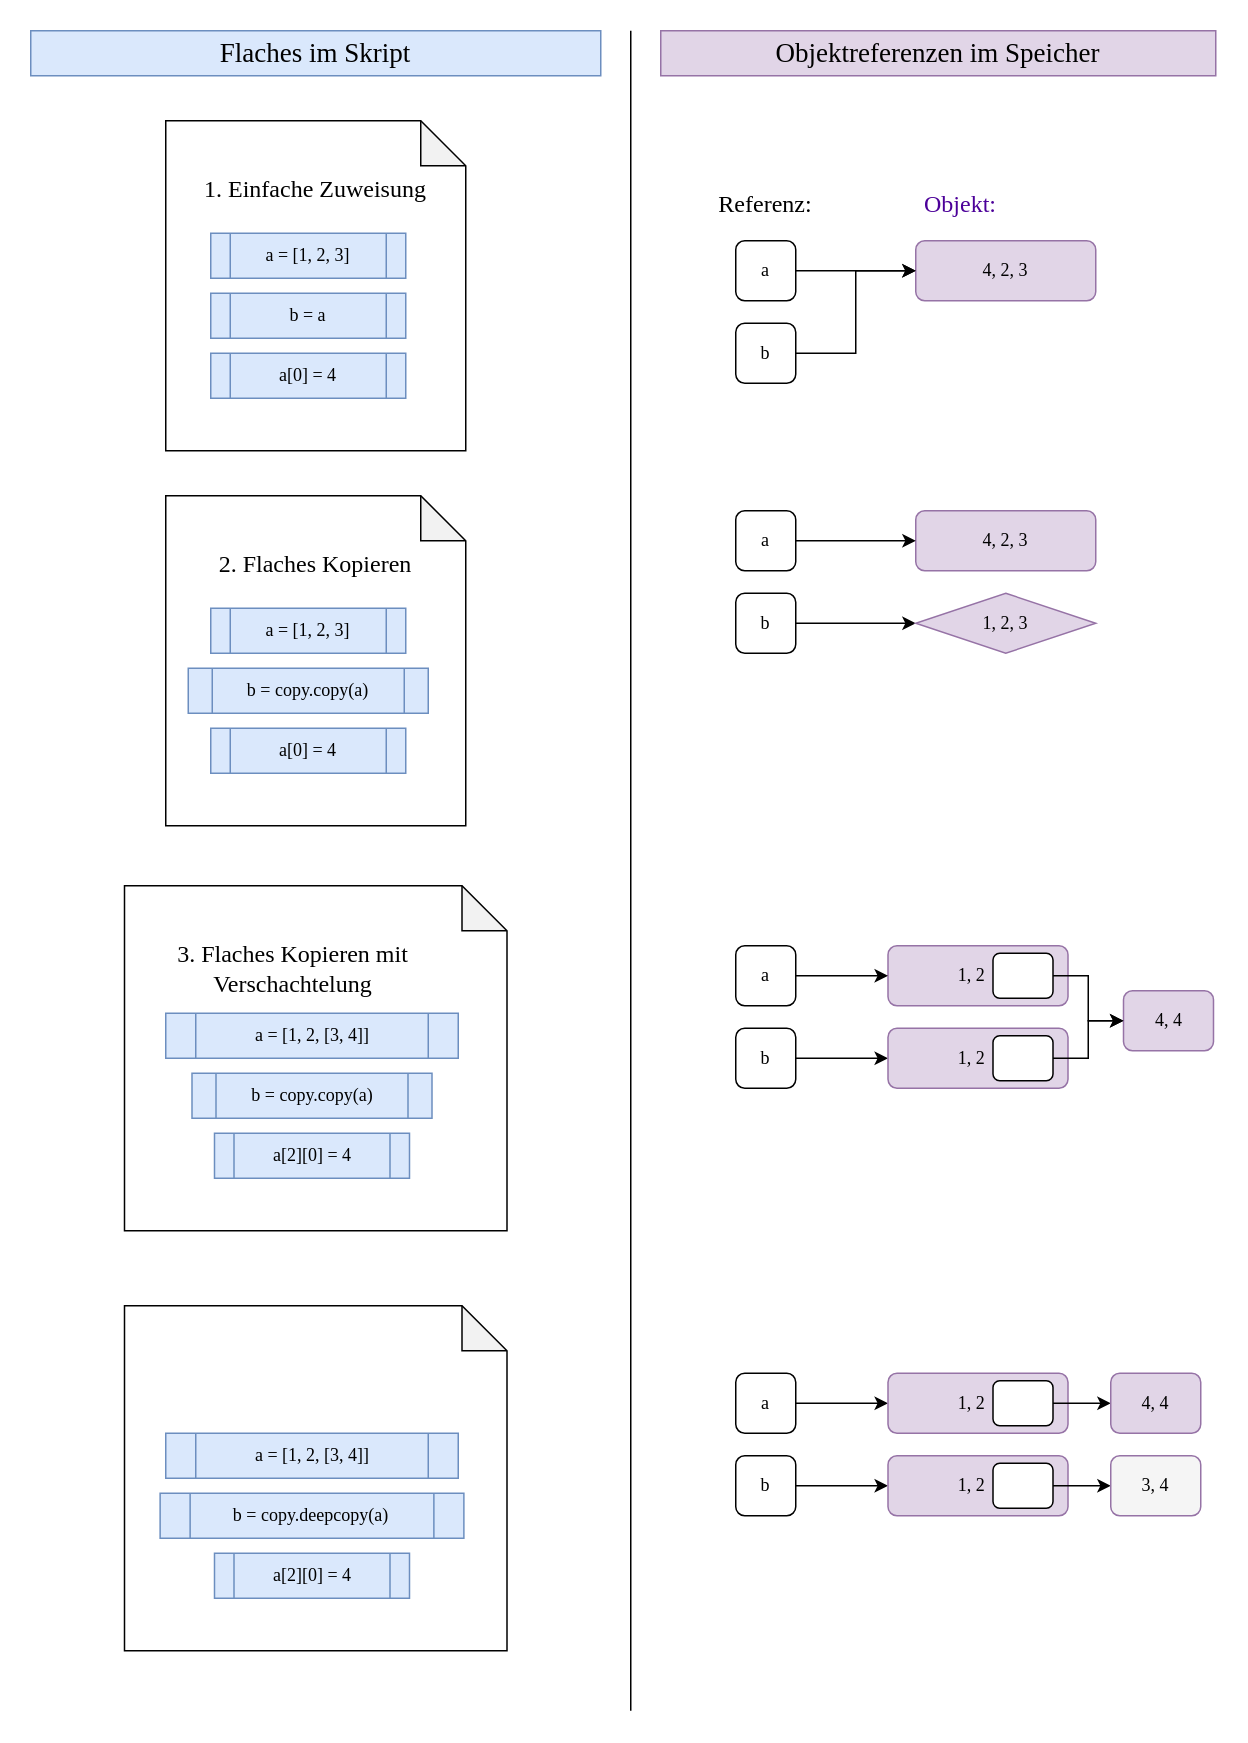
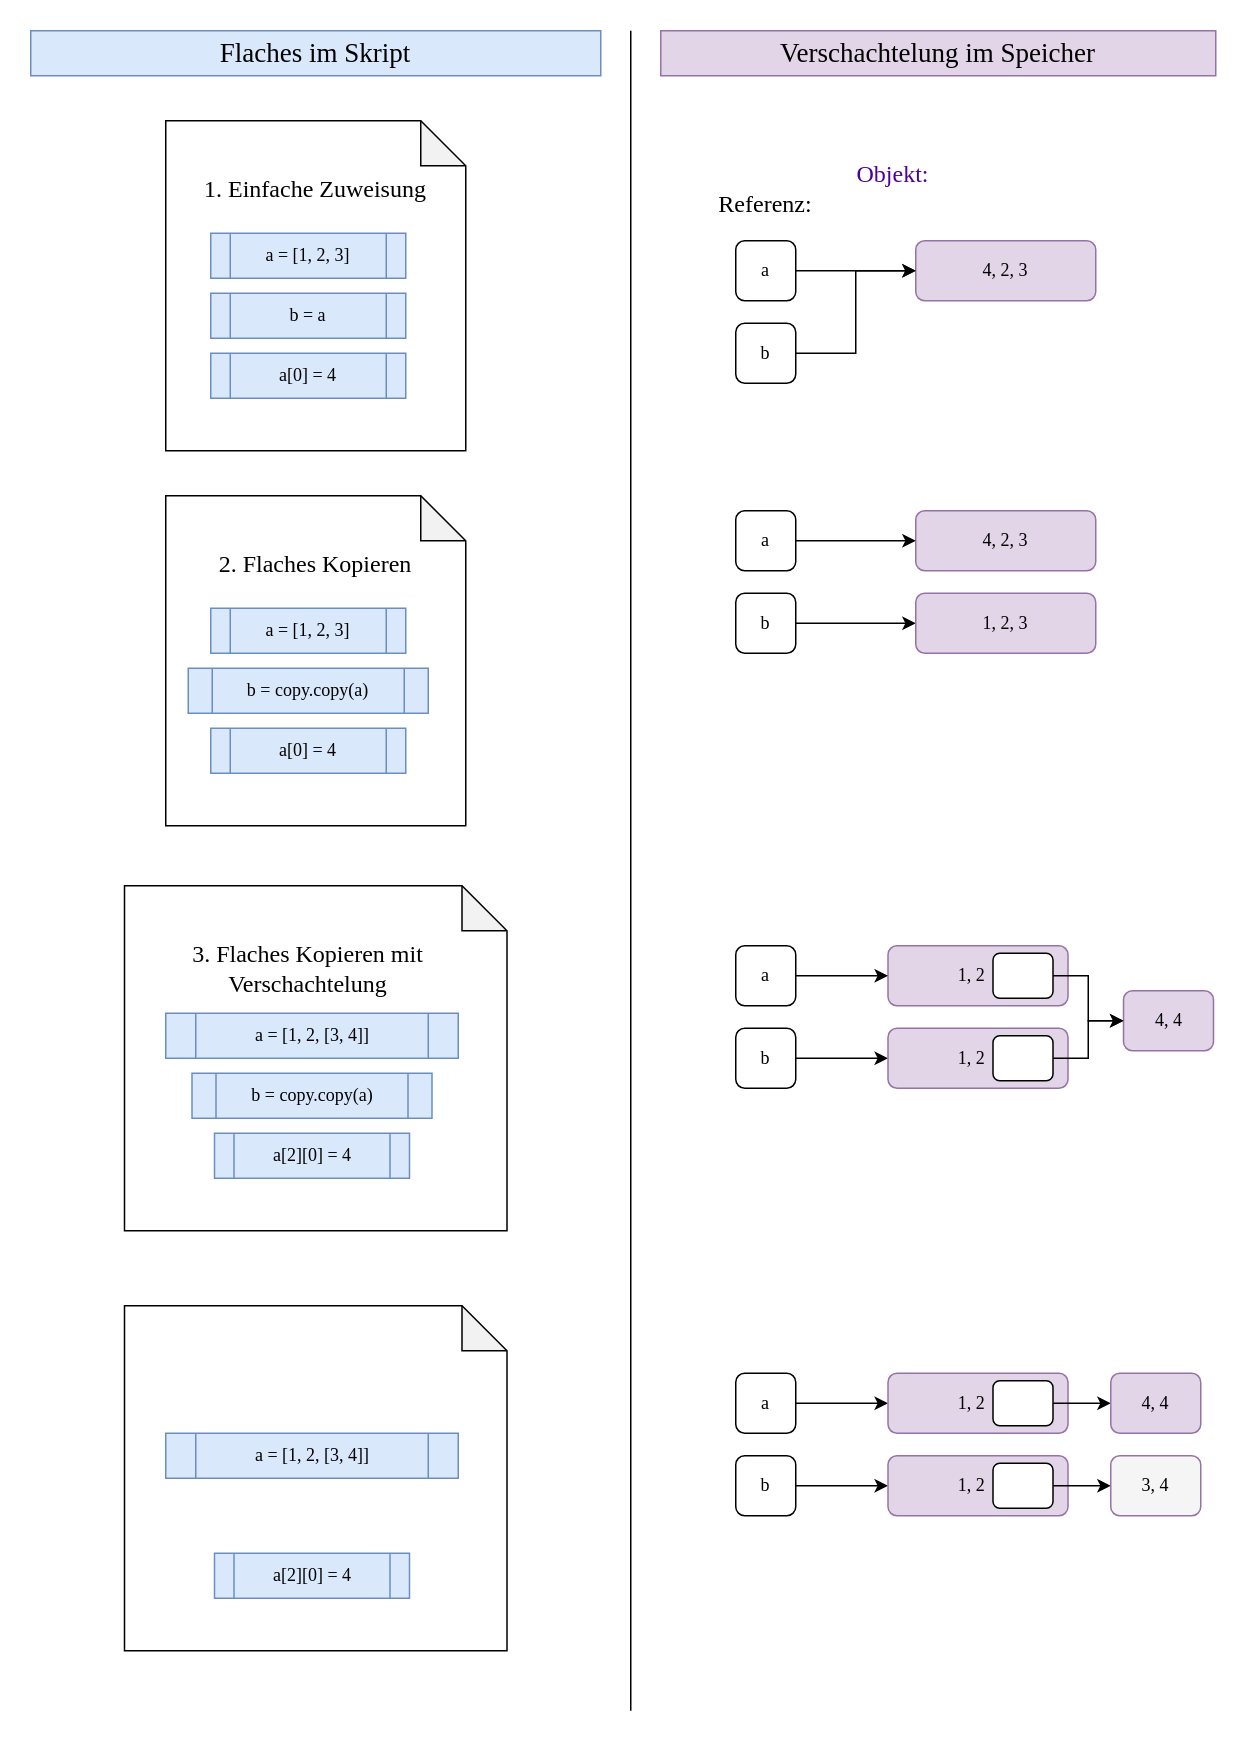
node "Objektreferenzen im Speicher": label "Objektreferenzen im Speicher" -> "Verschachtelung im Speicher"
node "Objekt:": moved (961, 203) -> (893, 173)
node "1, 2, 3": shape diamond -> rounded rectangle
node "3. Flaches Kopieren mit Verschachtelung": moved (293, 968) -> (308, 968)
node "b = copy.deepcopy(a)": removed
